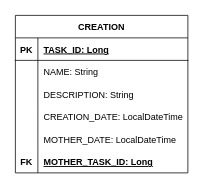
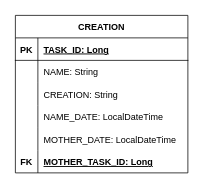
node "DESCRIPTION: String": label "DESCRIPTION: String" -> "CREATION: String"
node "CREATION_DATE: LocalDateTime": label "CREATION_DATE: LocalDateTime" -> "NAME_DATE: LocalDateTime"
